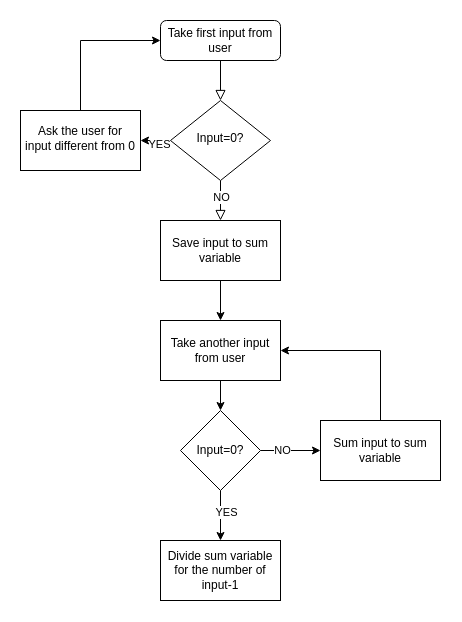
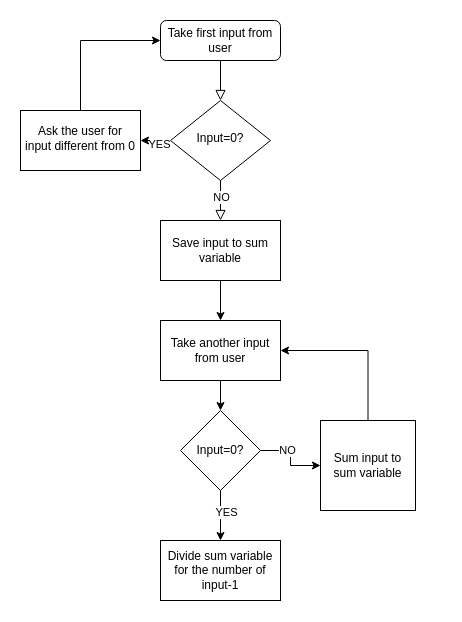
node "Sum input to sum variable": size 120x60 -> 95x90
